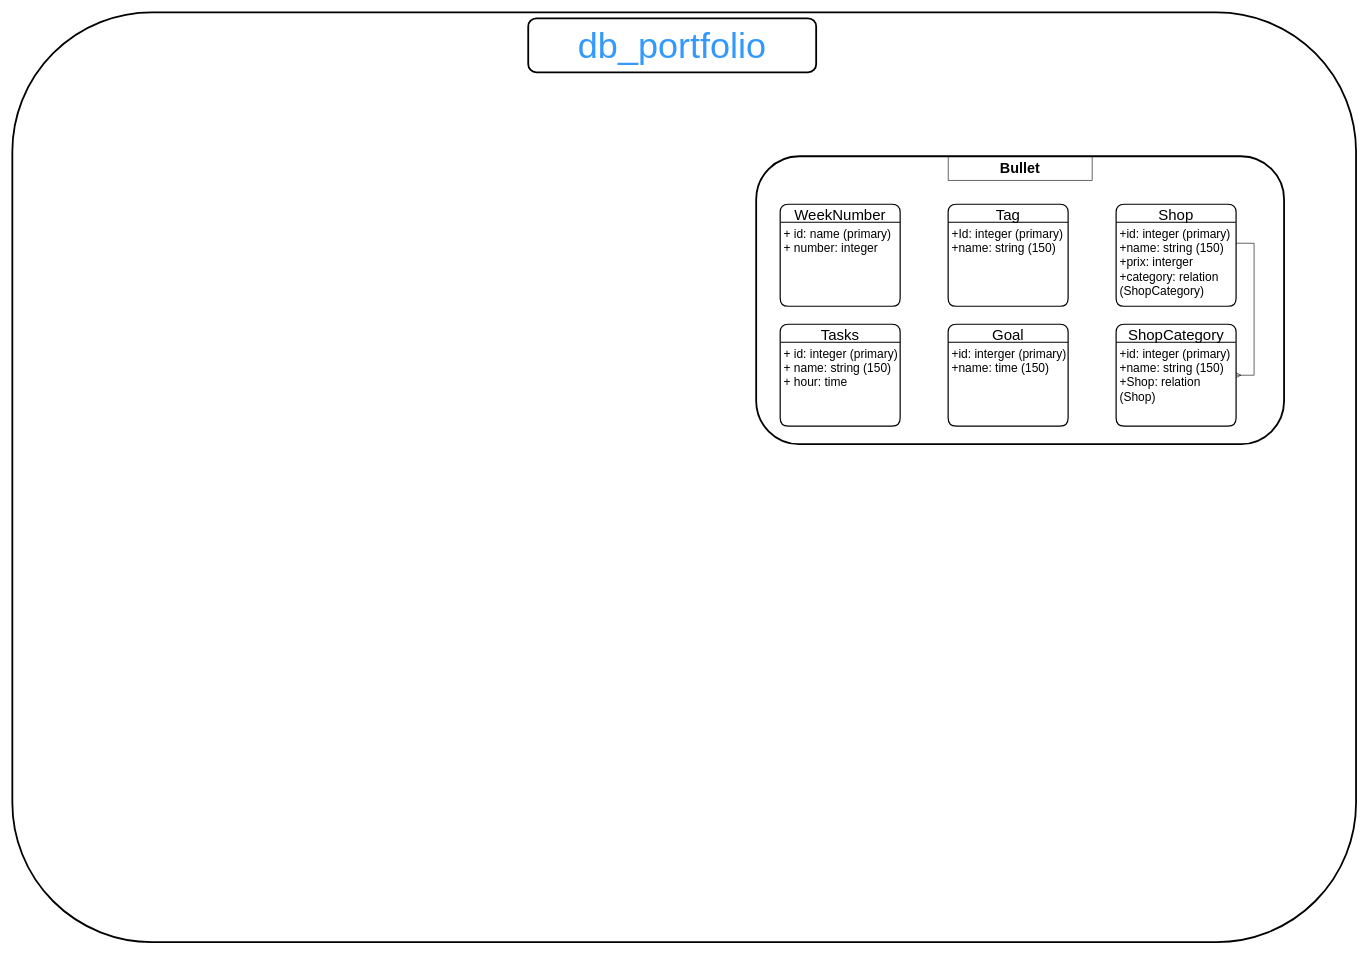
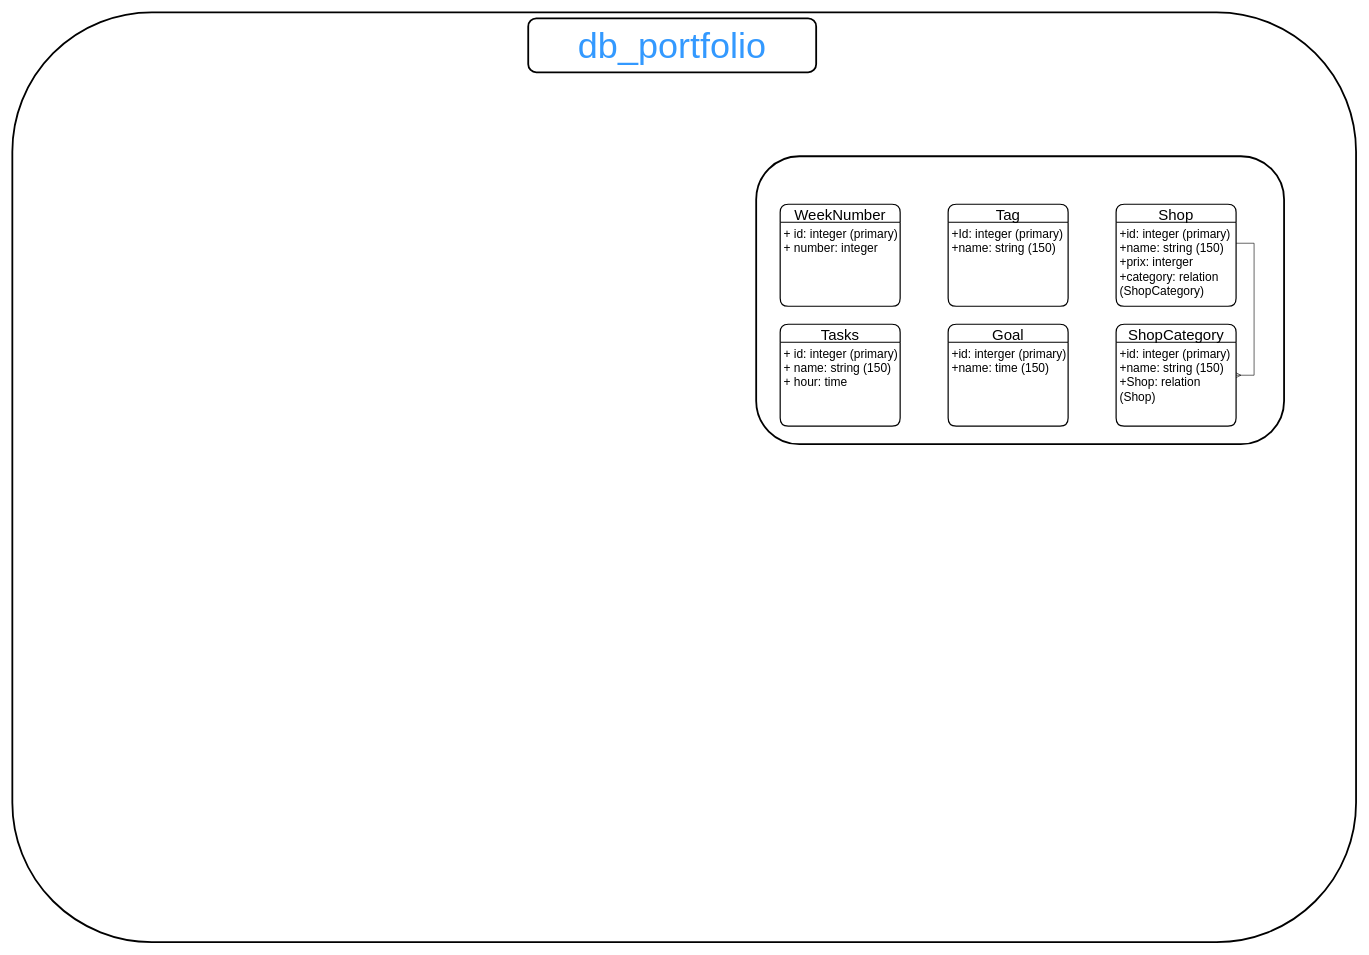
node "Bullet": removed
node "+ id: name (primary) + number: integer": label "+ id: name (primary) + number: integer" -> "+ id: integer (primary) + number: integer"
